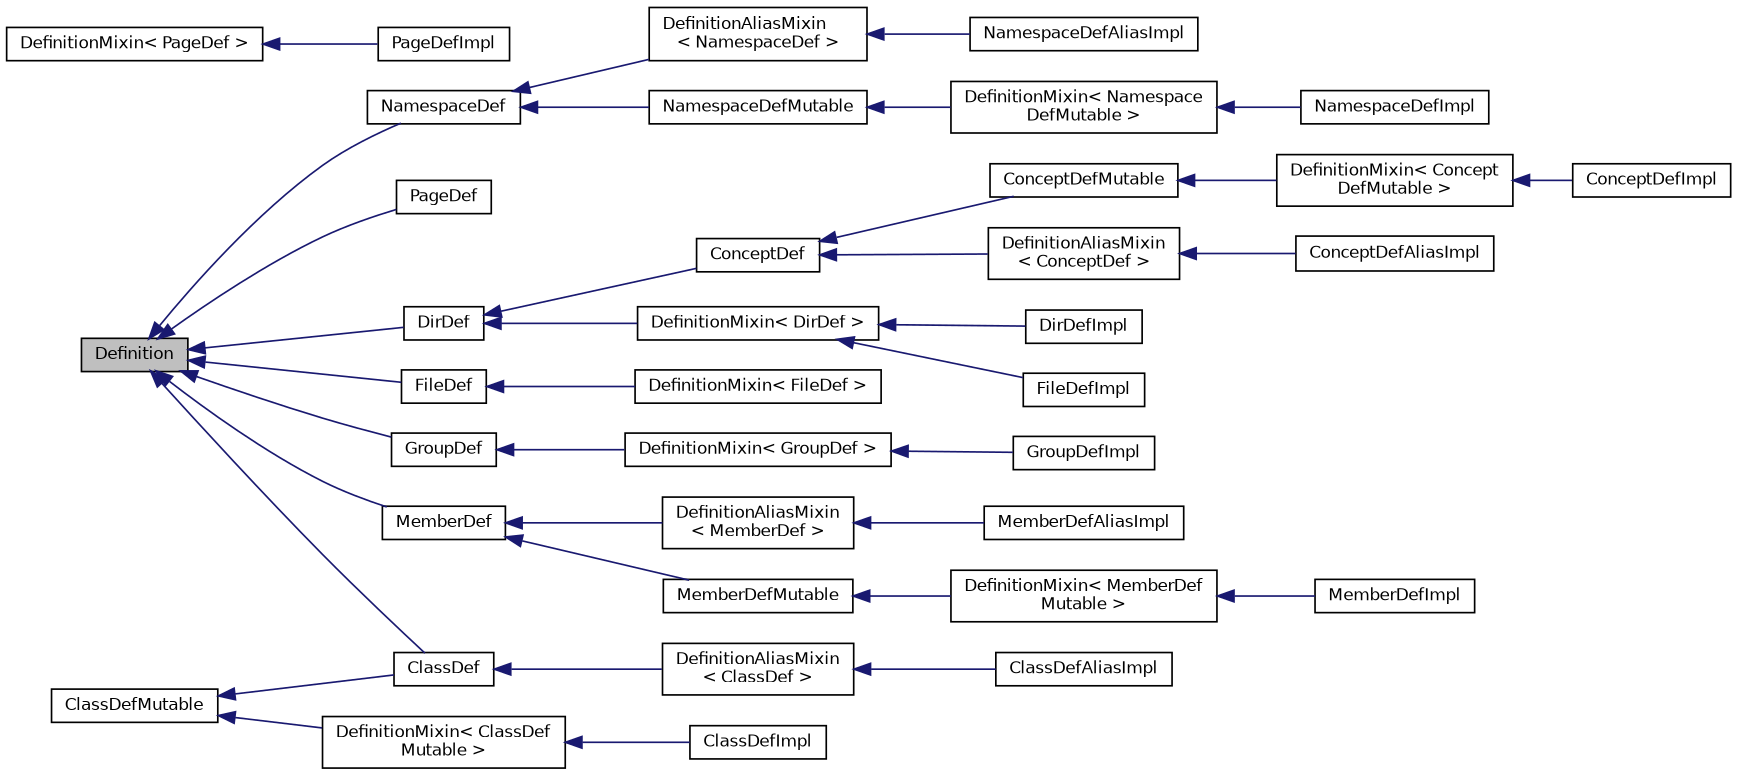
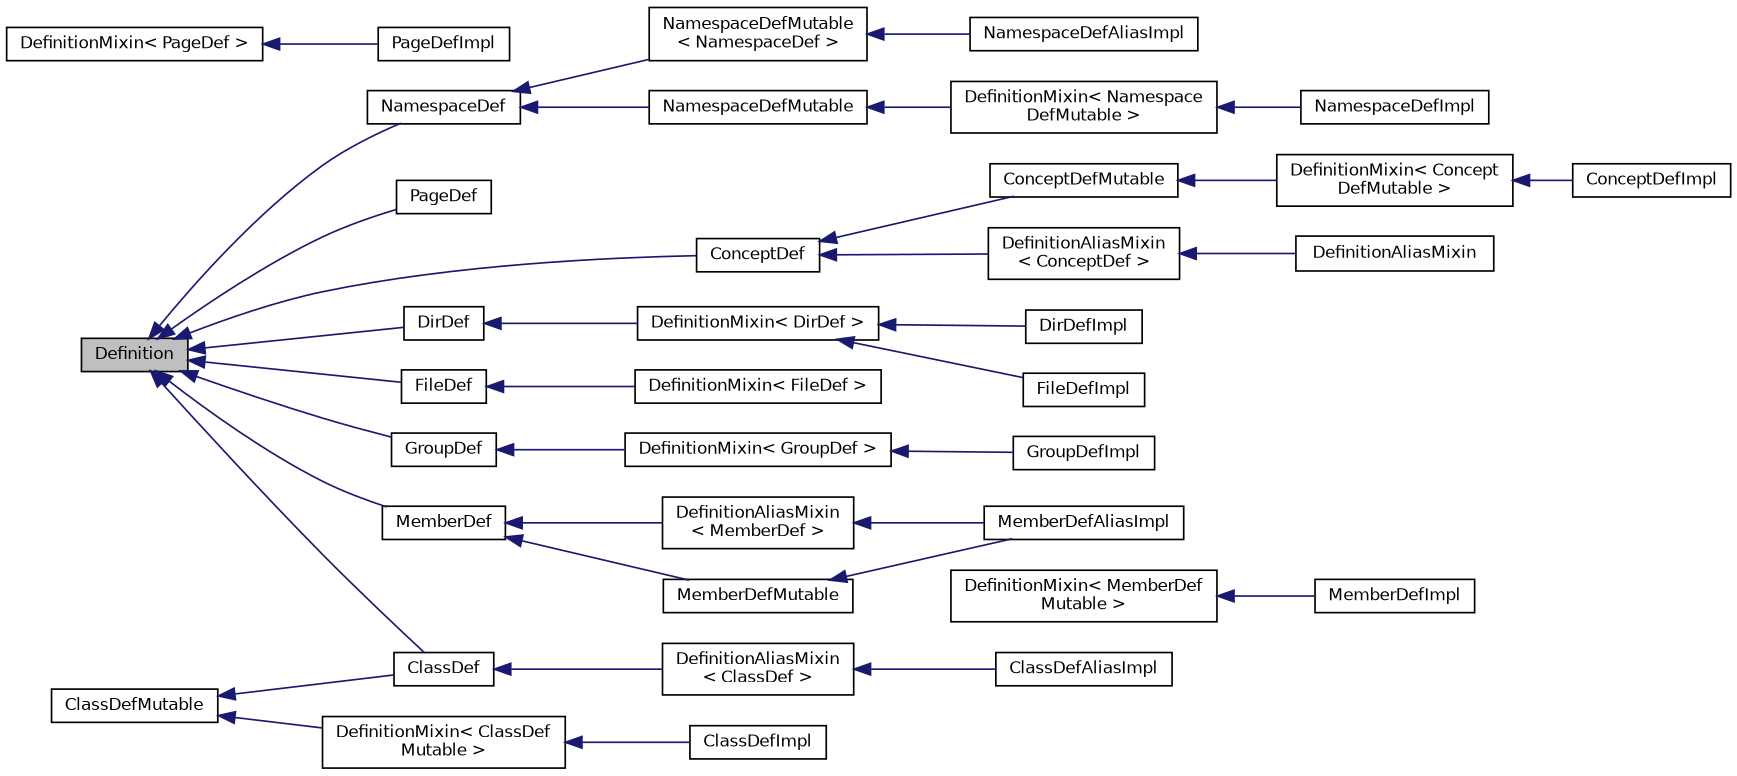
node "DefinitionAliasMixin < NamespaceDef >": label "DefinitionAliasMixin < NamespaceDef >" -> "NamespaceDefMutable < NamespaceDef >"
node "ConceptDefAliasImpl": label "ConceptDefAliasImpl" -> "DefinitionAliasMixin"
edge "ConceptDef" -> "DirDef": now "ConceptDef" -> "Definition"
edge "DefinitionMixin< MemberDef Mutable >" -> "MemberDefMutable": now "MemberDefAliasImpl" -> "MemberDefMutable"
